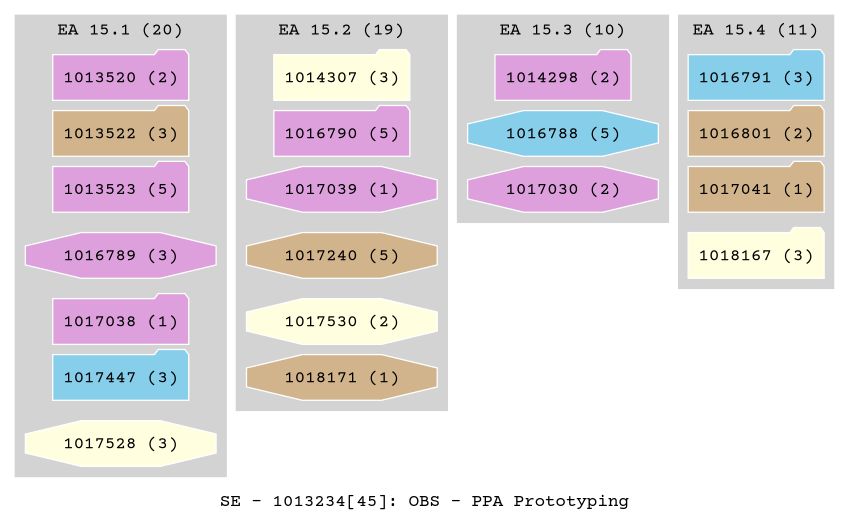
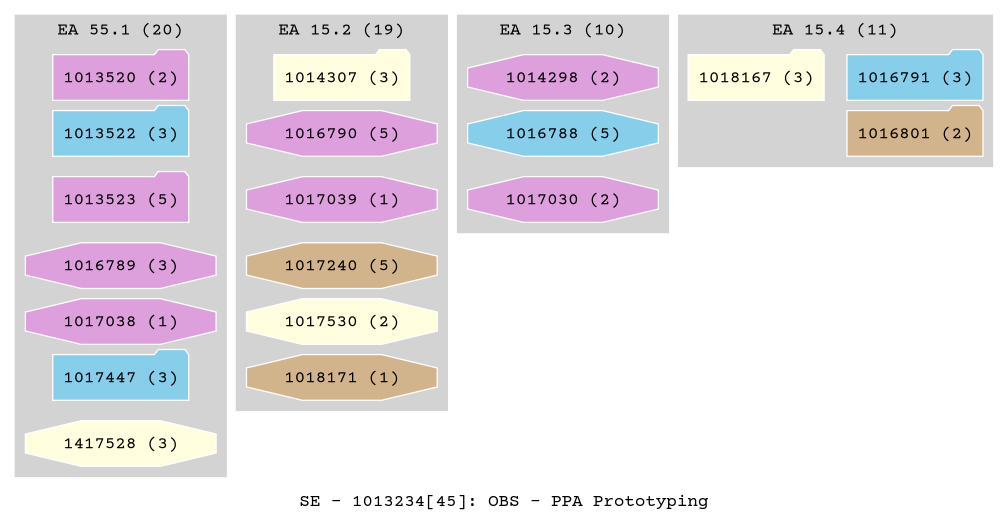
cluster "EA 15.1 (20)": label "EA 15.1 (20)" -> "EA 55.1 (20)"
node "1014298 (2)": shape folder -> octagon
node "1013522 (3)": fillcolor tan -> skyblue
node "1016790 (5)": shape folder -> octagon
node "1017041 (1)": removed
node "1017038 (1)": shape folder -> octagon
node "1017528 (3)": label "1017528 (3)" -> "1417528 (3)"
